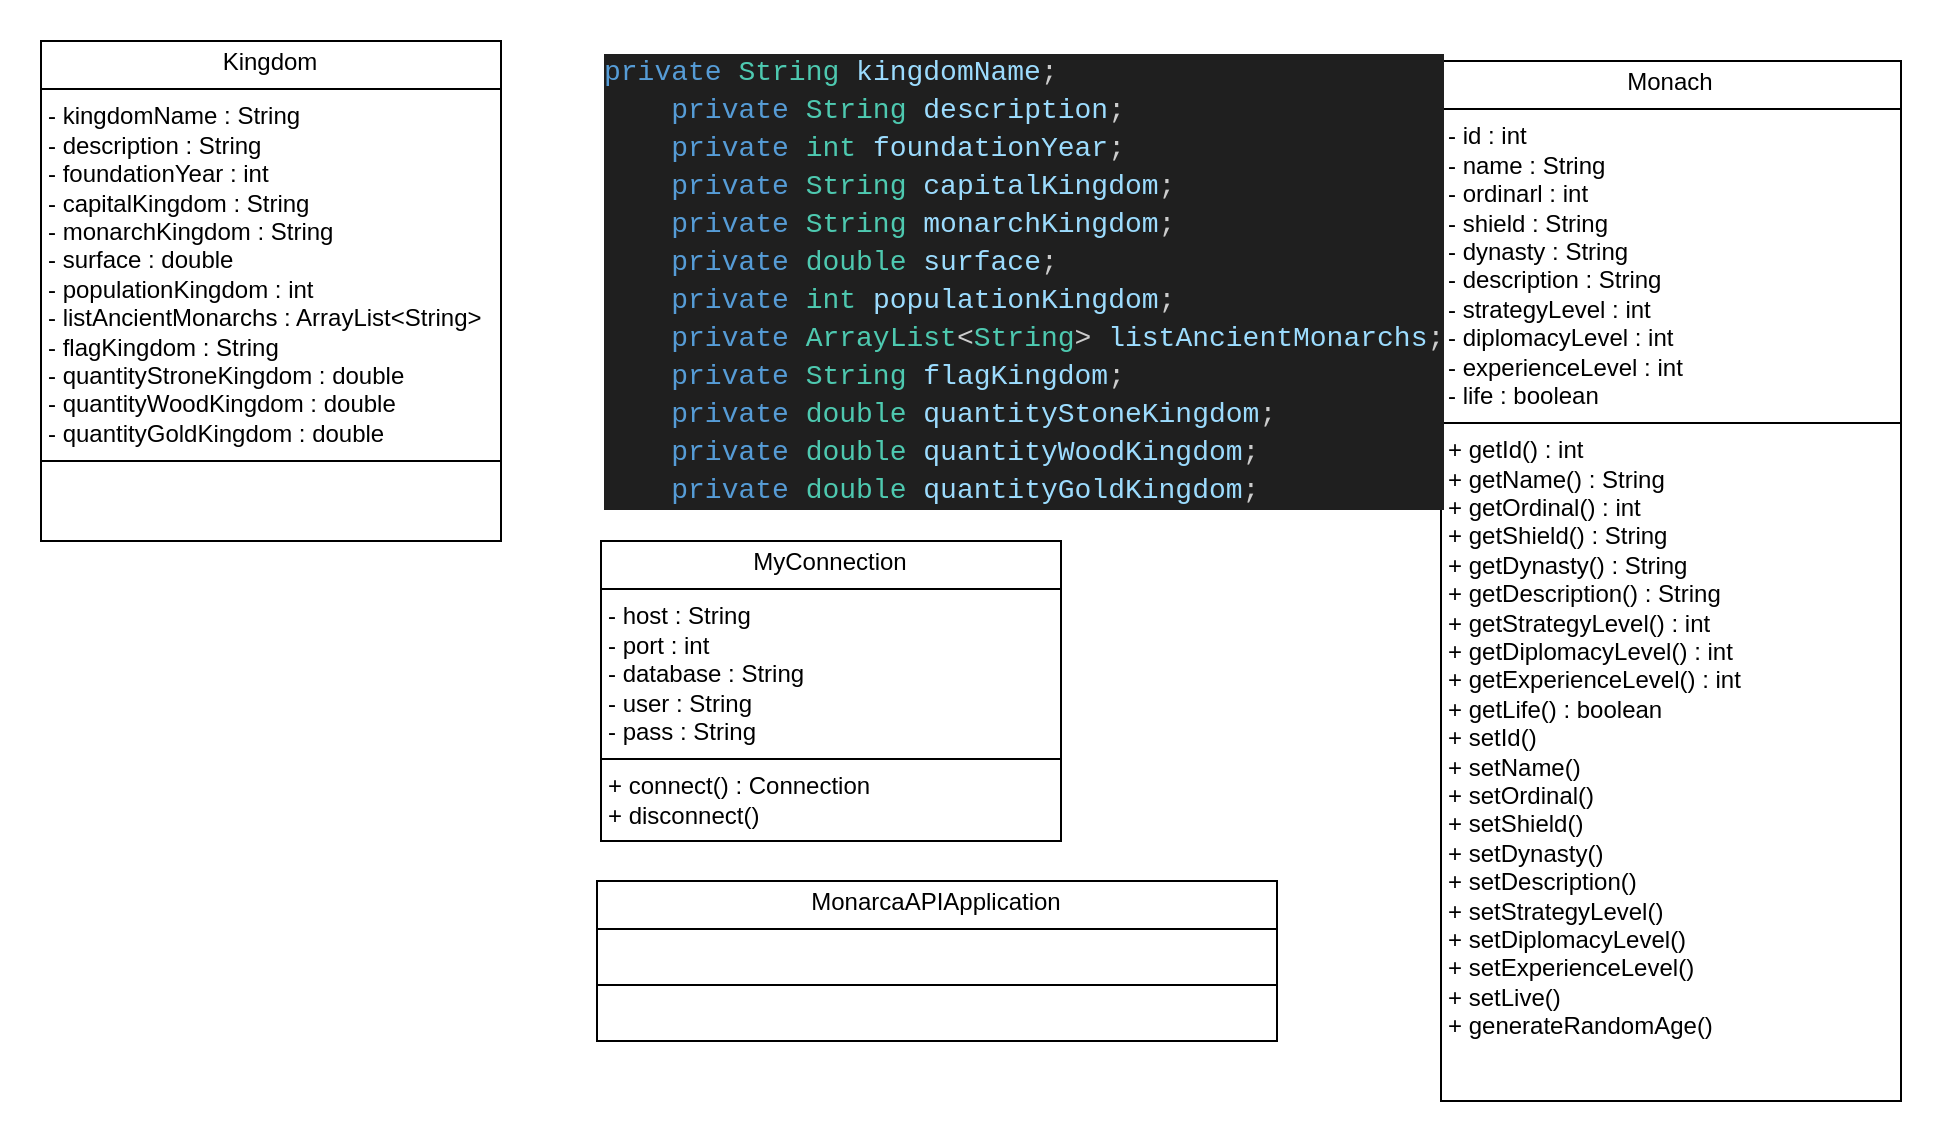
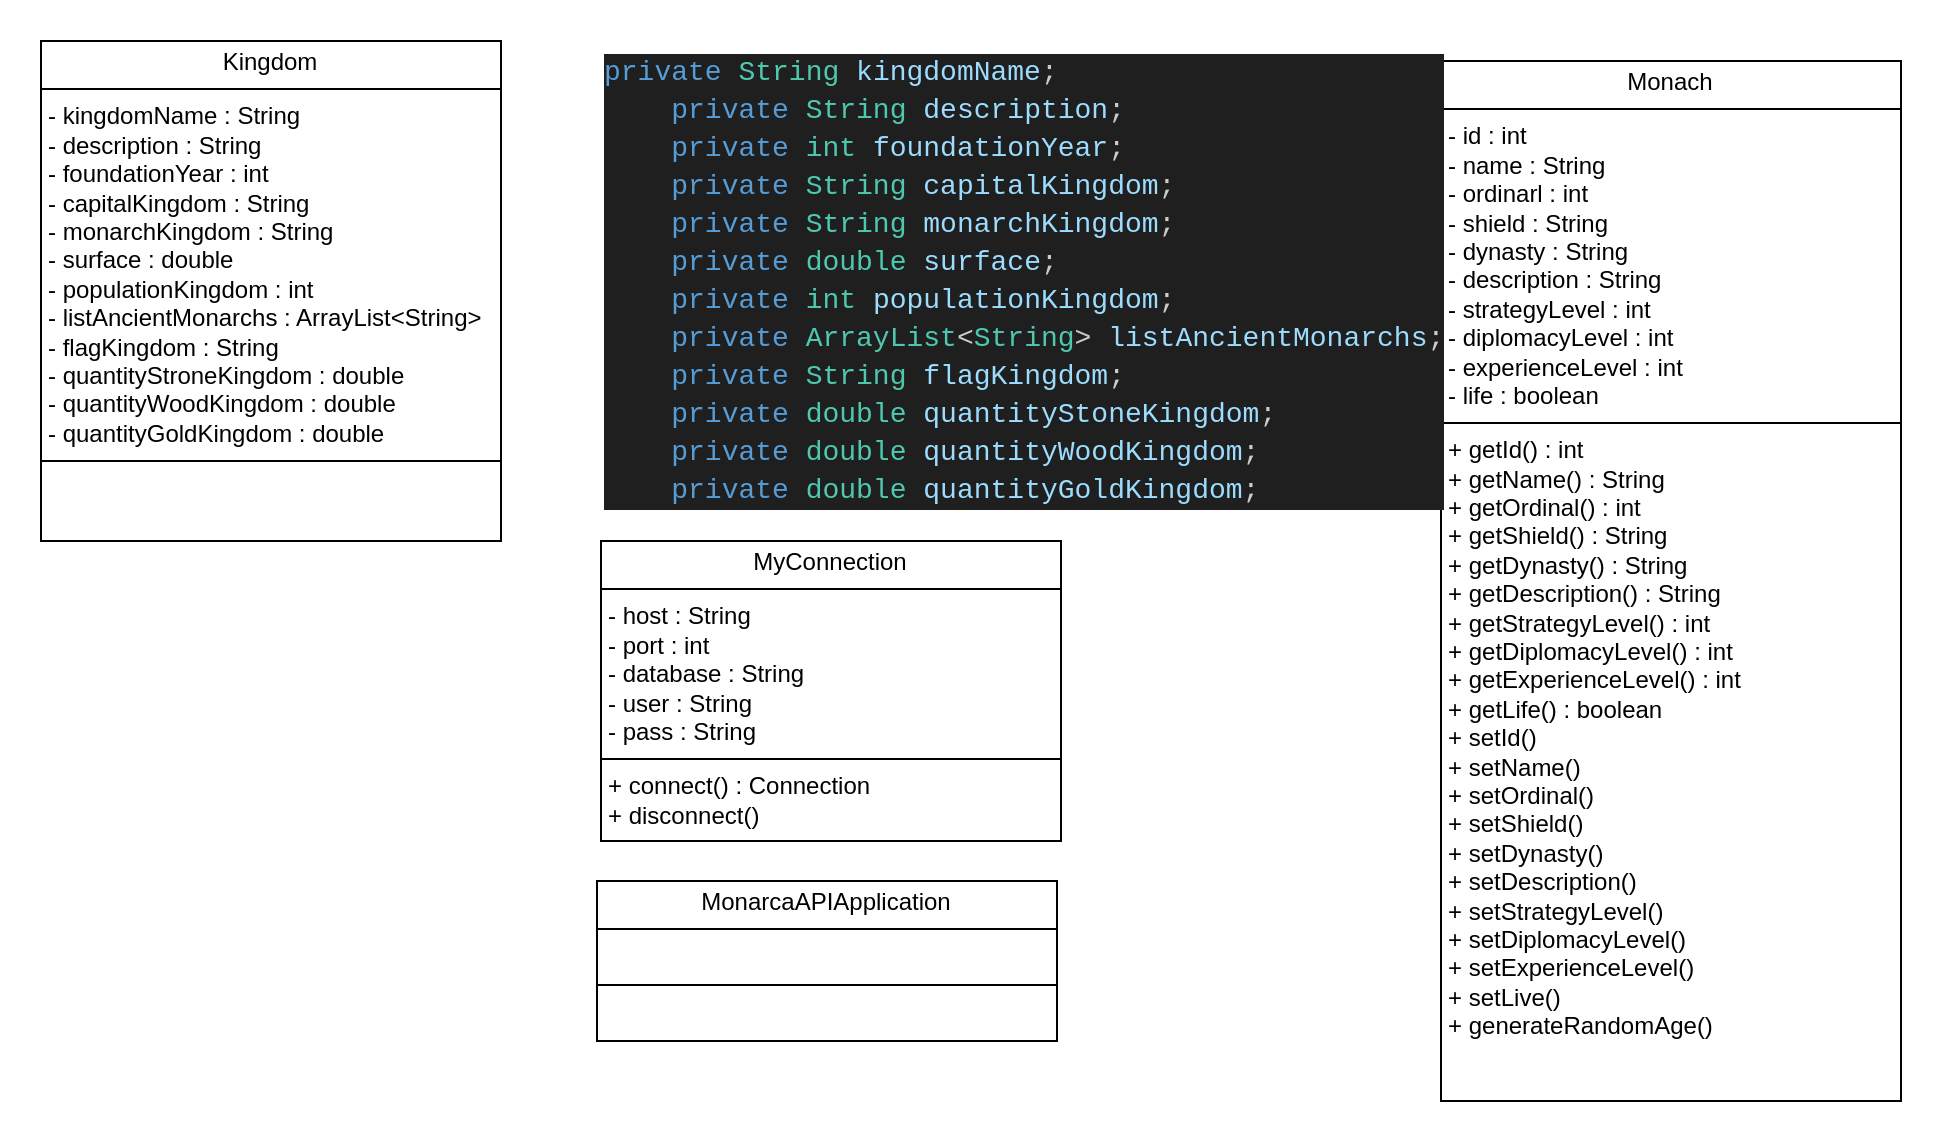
node "MonarcaAPIApplication": size 680x160 -> 460x160
